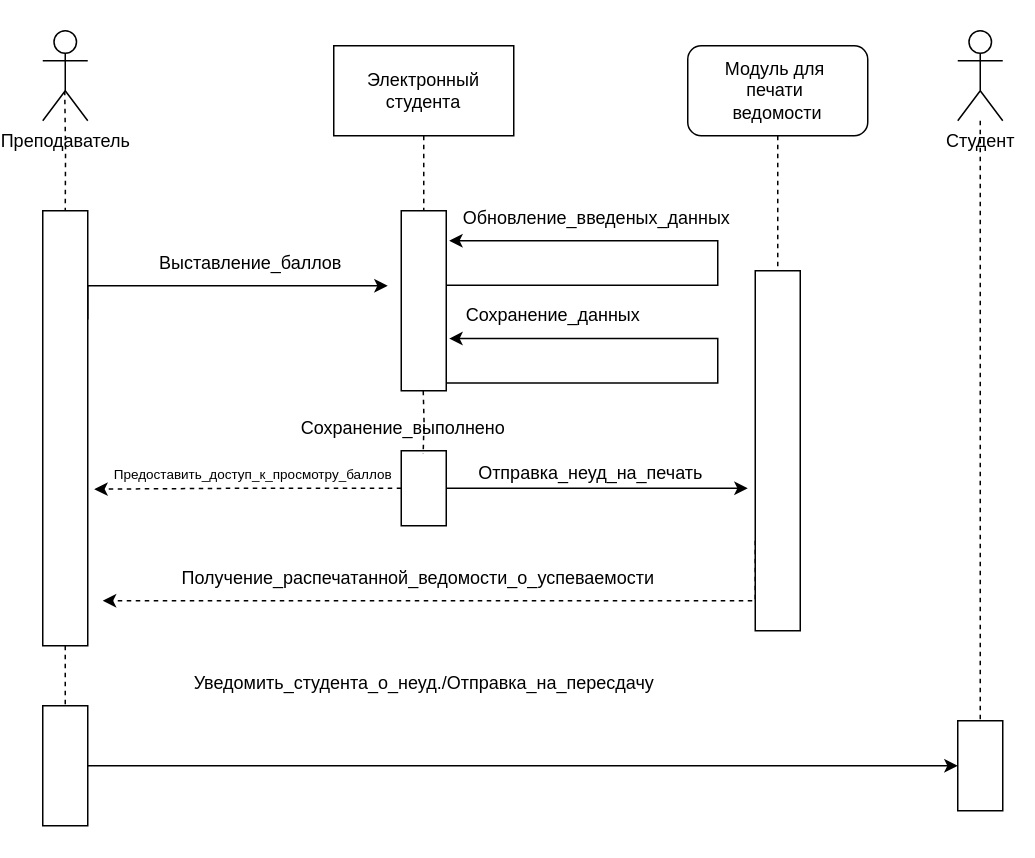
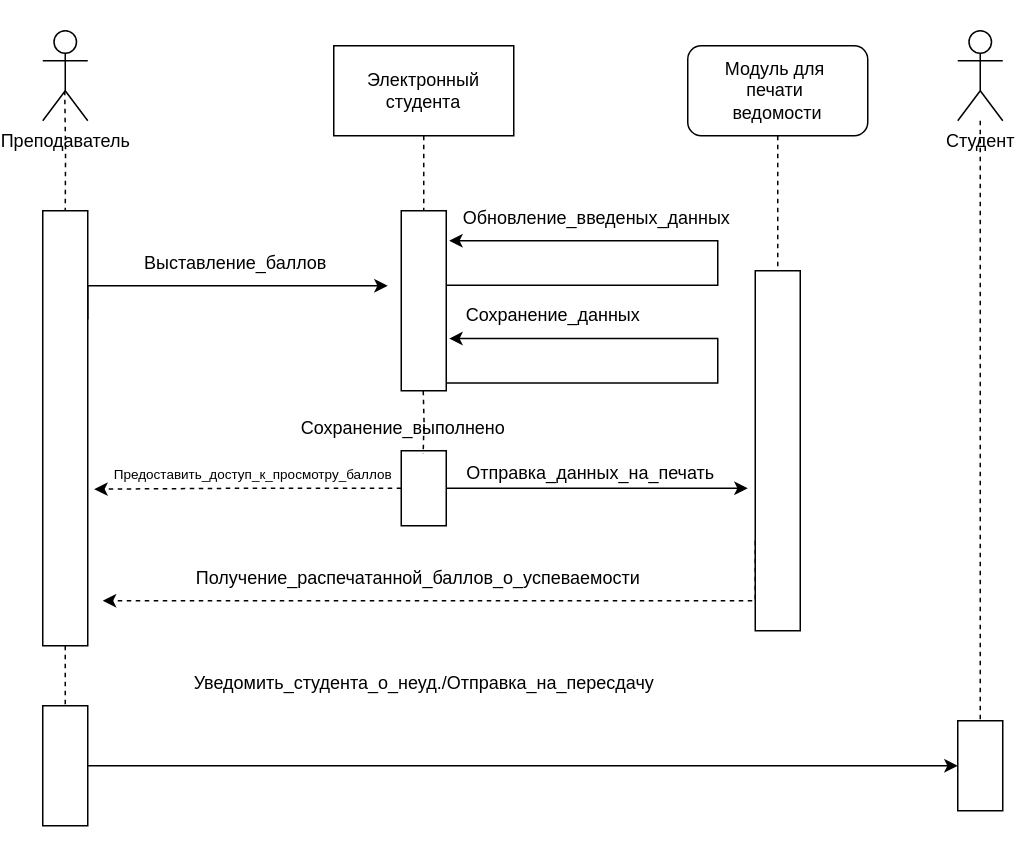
node "Выставление_баллов": moved (253, 263) -> (238, 263)
node "Отправка_неуд_на_печать": label "Отправка_неуд_на_печать" -> "Отправка_данных_на_печать"
node "Получение_распечатанной_ведомости_о_успеваемости": label "Получение_распечатанной_ведомости_о_успеваемости" -> "Получение_распечатанной_баллов_о_успеваемости"
